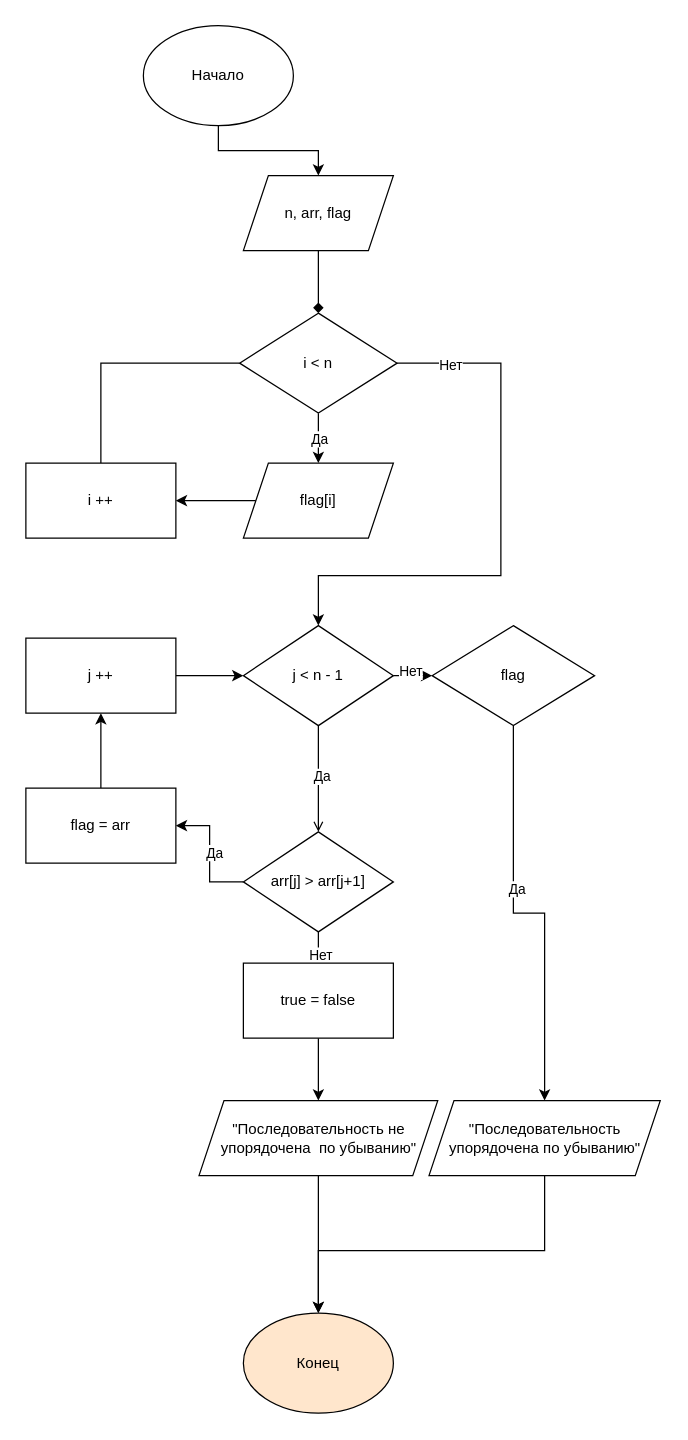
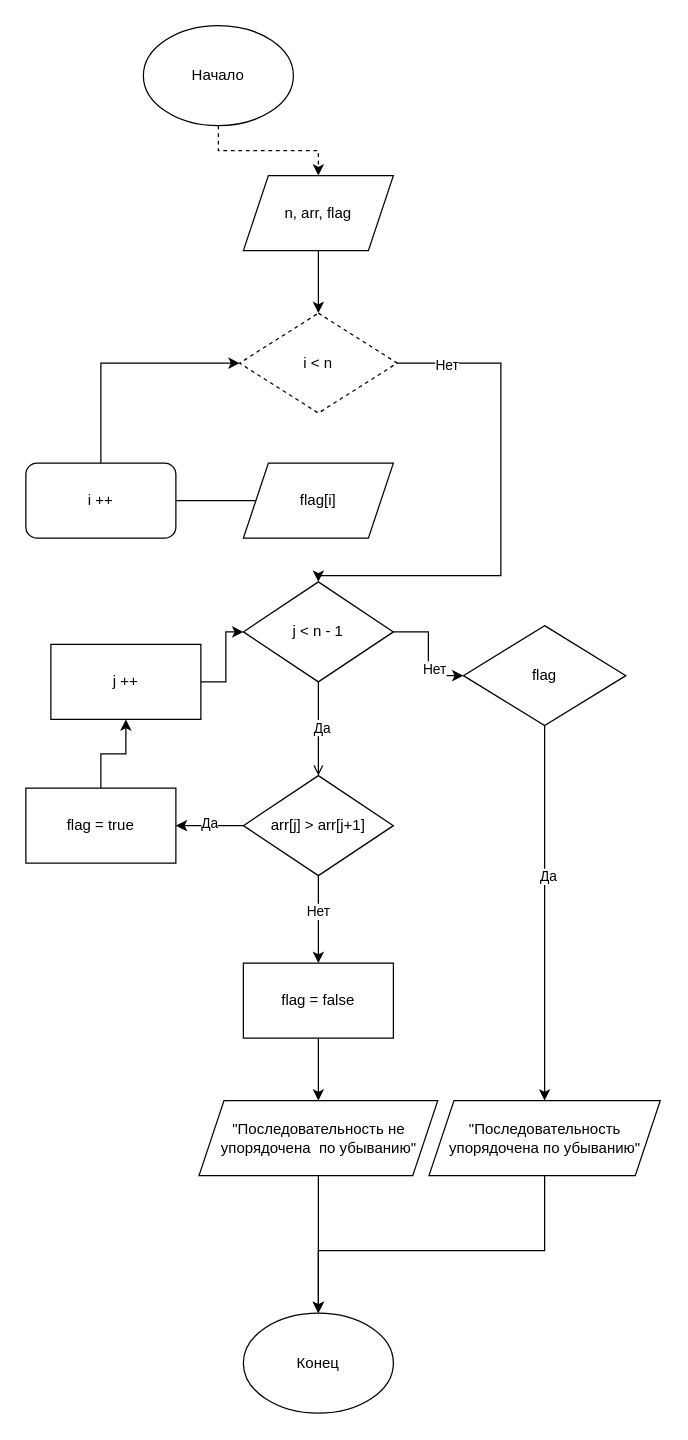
edge "Начало" -> "n, arr, flag": style solid -> dashed
edge "n, arr, flag" -> "i < n": arrowhead diamond -> classic
edge "i < n" -- "i ++": arrowhead none -> classic
node "i < n": style solid -> dashed
edge "i < n" -> "flag[i]": removed, label "Да"
node "i ++": shape rectangle -> rounded rectangle
edge "flag[i]" -> "i ++": arrowhead classic -> none
node "j ++": moved (101, 676) -> (126, 682)
node "j < n - 1": moved (318, 676) -> (318, 632)
node "flag": moved (513, 676) -> (544, 676)
node "flag = arr": label "flag = arr" -> "flag = true"
node "arr[j] > arr[j+1]": moved (318, 882) -> (318, 826)
node "true = false": label "true = false" -> "flag = false"
node "Конец": fillcolor #ffe6cc -> #ffffff
